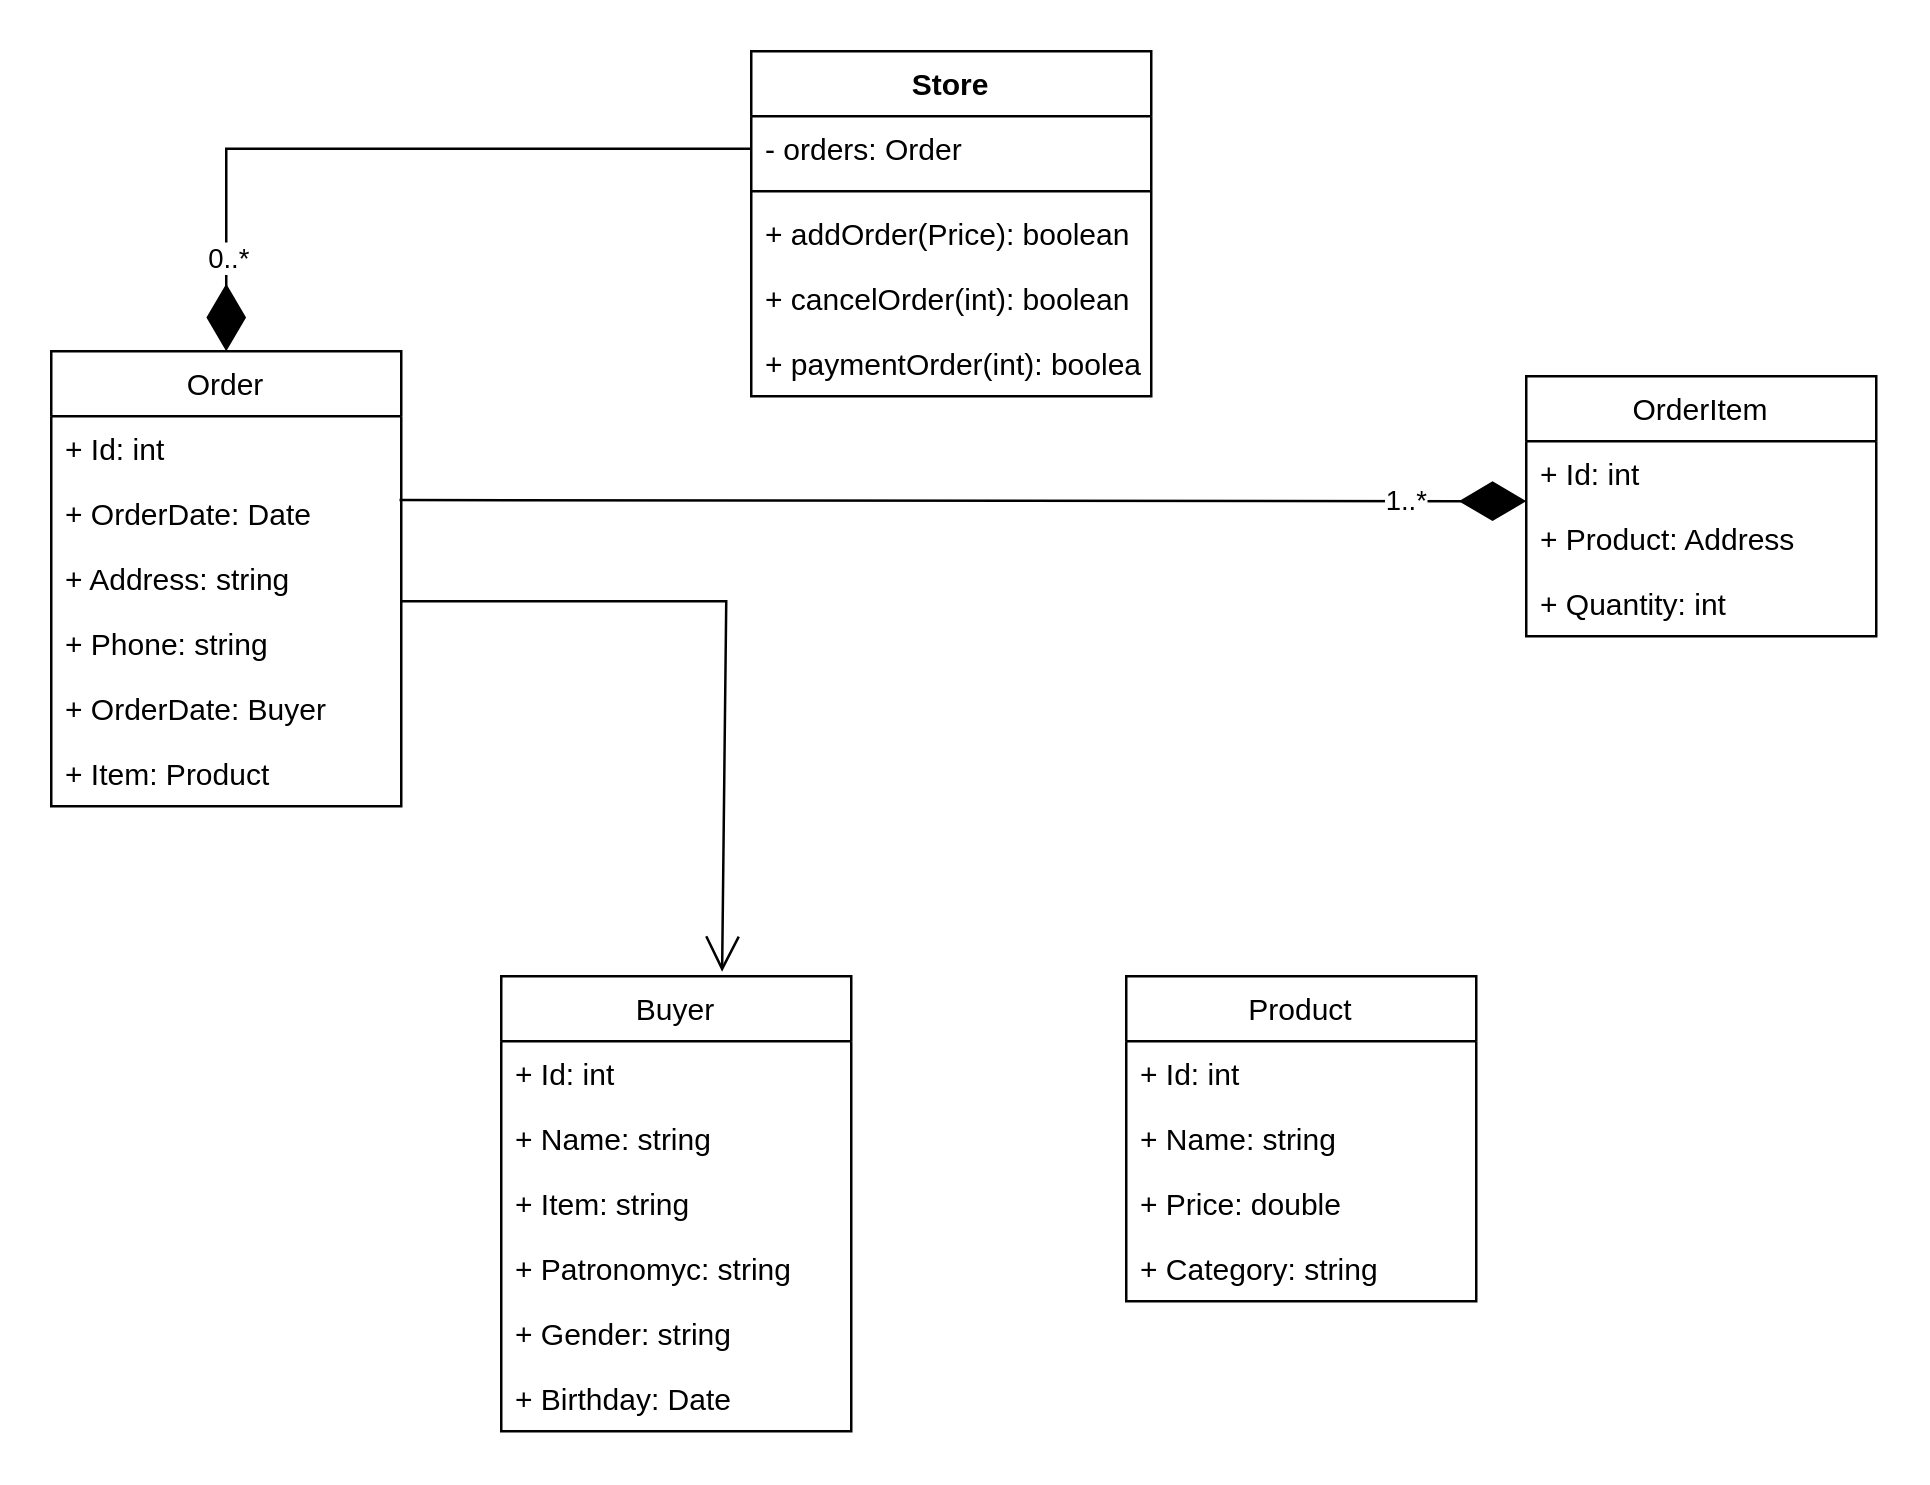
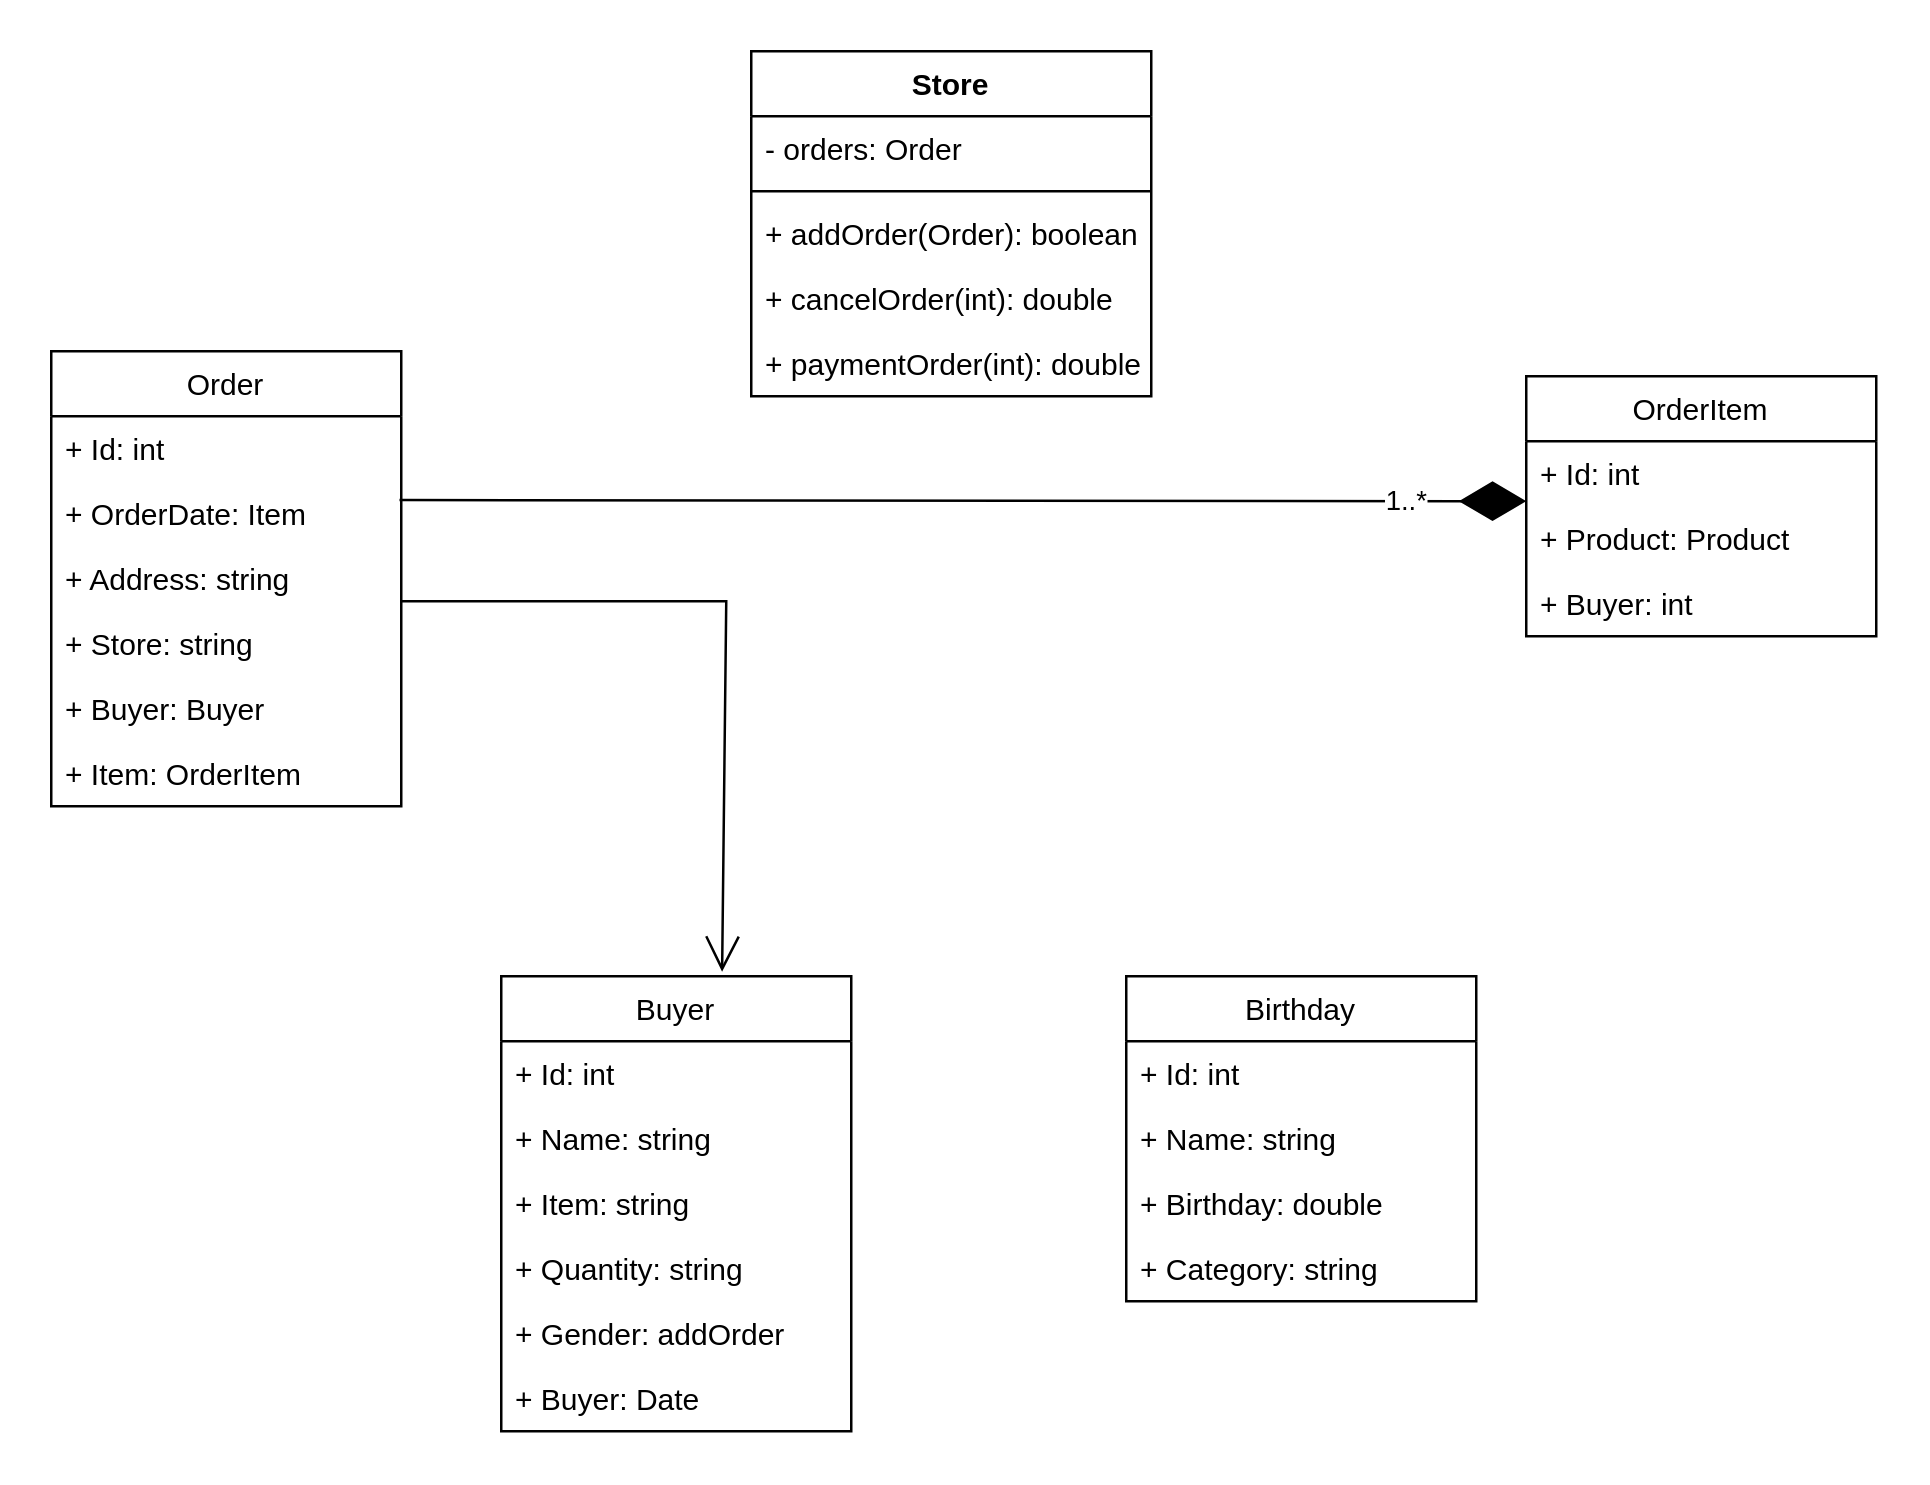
edge "- orders: Order" -> "Order": removed, label "0..*"
node "+ addOrder(Price): boolean": label "+ addOrder(Price): boolean" -> "+ addOrder(Order): boolean"
node "+ cancelOrder(int): boolean": label "+ cancelOrder(int): boolean" -> "+ cancelOrder(int): double"
node "+ paymentOrder(int): boolean": label "+ paymentOrder(int): boolean" -> "+ paymentOrder(int): double"
node "+ OrderDate: Date": label "+ OrderDate: Date" -> "+ OrderDate: Item"
node "+ Product: Address": label "+ Product: Address" -> "+ Product: Product"
node "+ Quantity: int": label "+ Quantity: int" -> "+ Buyer: int"
node "+ Phone: string": label "+ Phone: string" -> "+ Store: string"
node "+ OrderDate: Buyer": label "+ OrderDate: Buyer" -> "+ Buyer: Buyer"
node "+ Item: Product": label "+ Item: Product" -> "+ Item: OrderItem"
node "Product": label "Product" -> "Birthday"
node "+ Price: double": label "+ Price: double" -> "+ Birthday: double"
node "+ Patronomyc: string": label "+ Patronomyc: string" -> "+ Quantity: string"
node "+ Gender: string": label "+ Gender: string" -> "+ Gender: addOrder"
node "+ Birthday: Date": label "+ Birthday: Date" -> "+ Buyer: Date"
